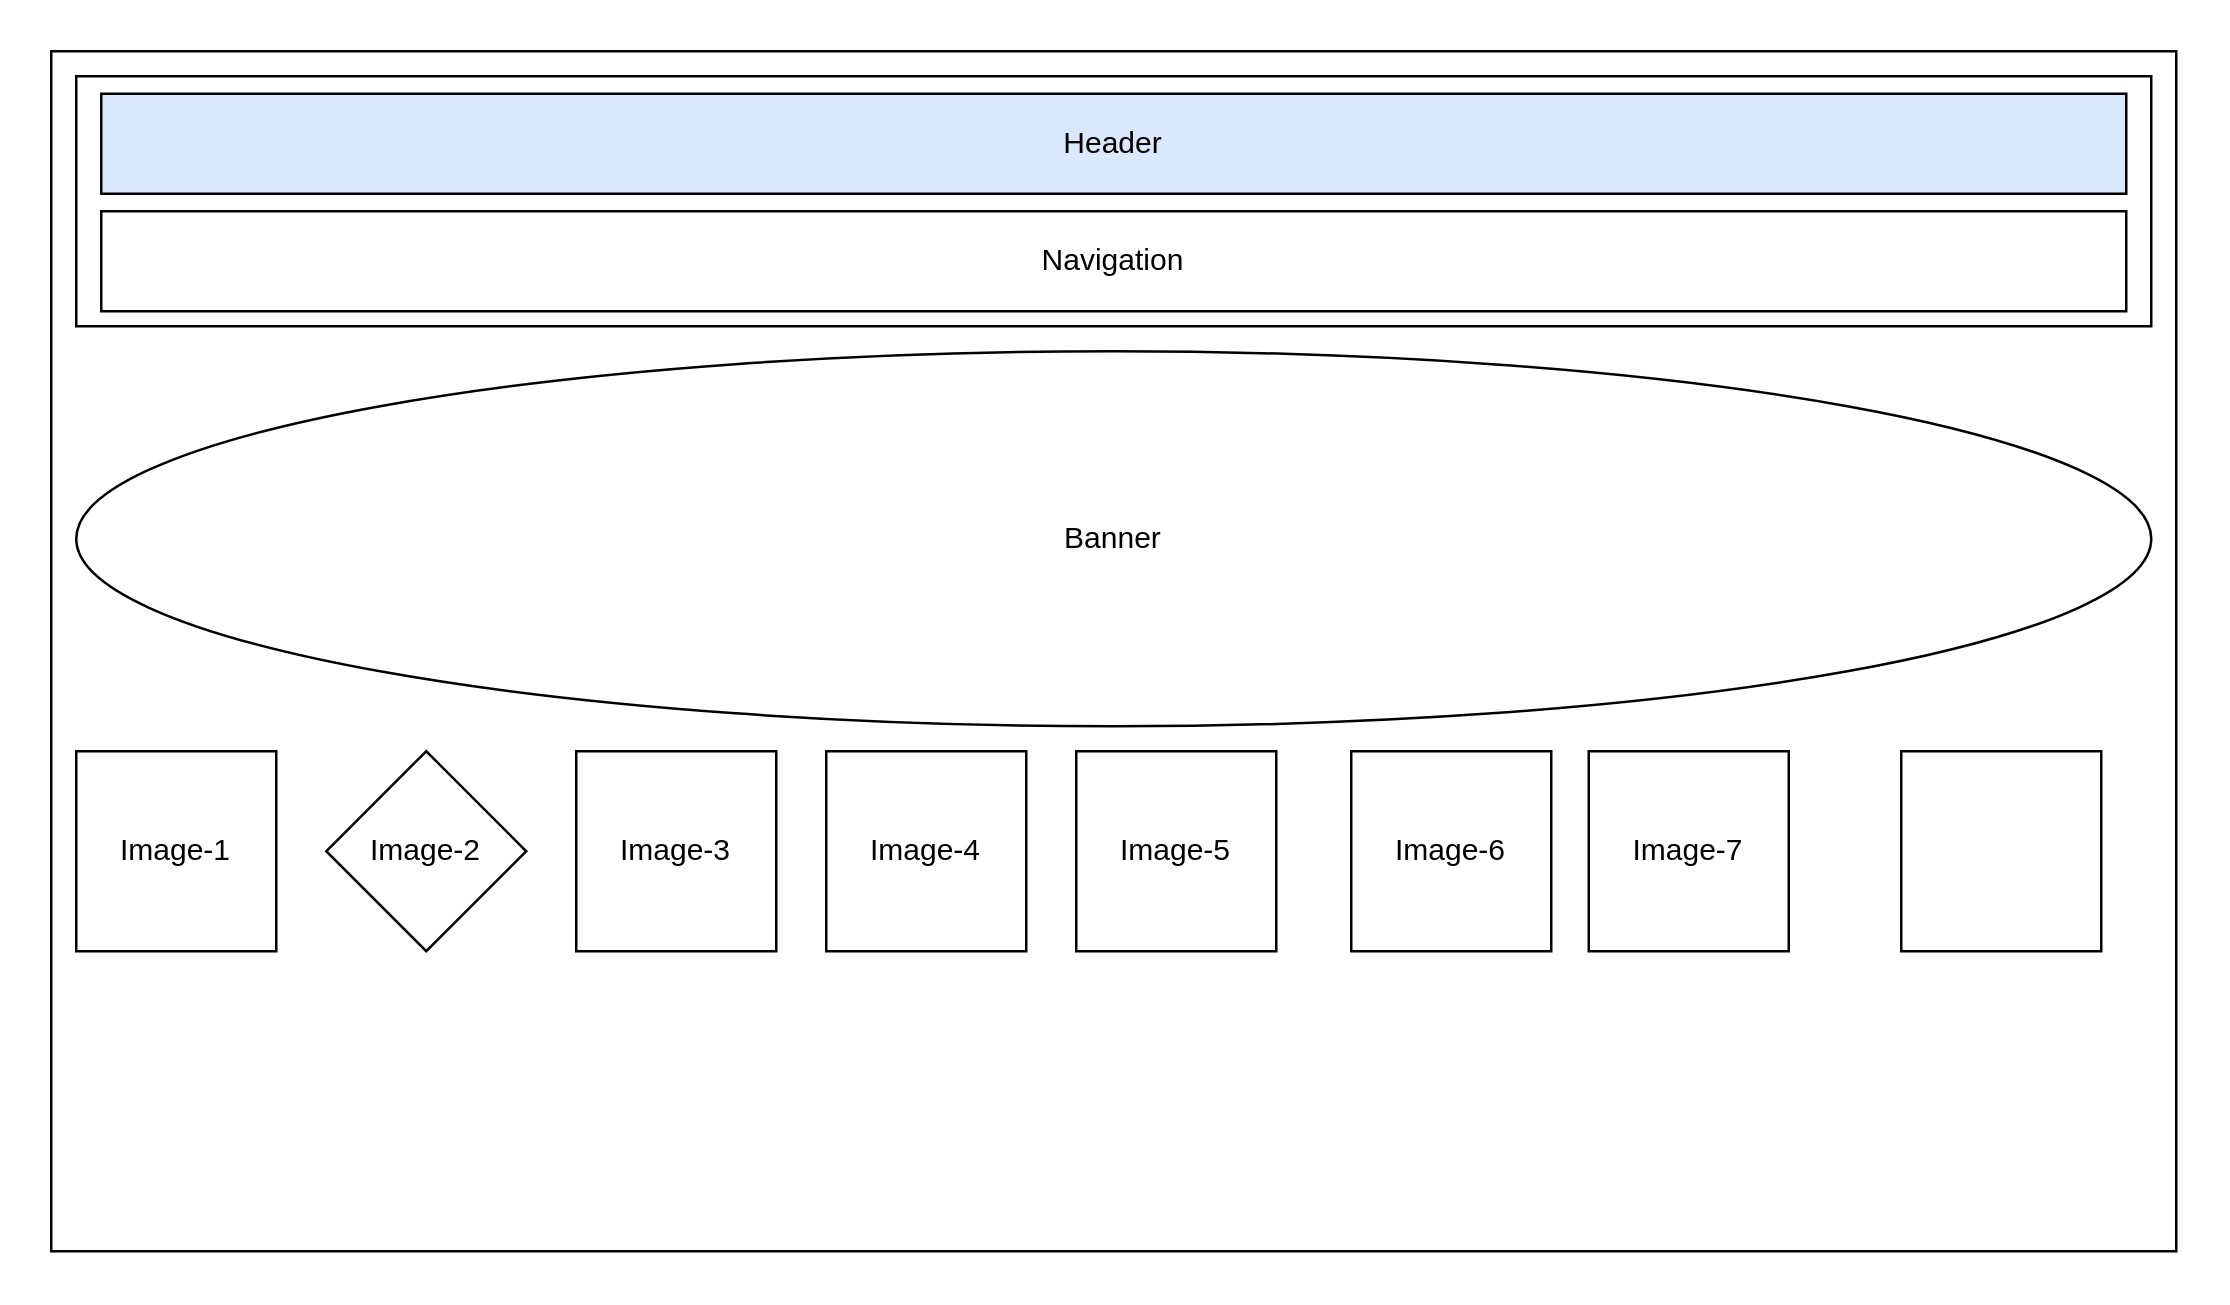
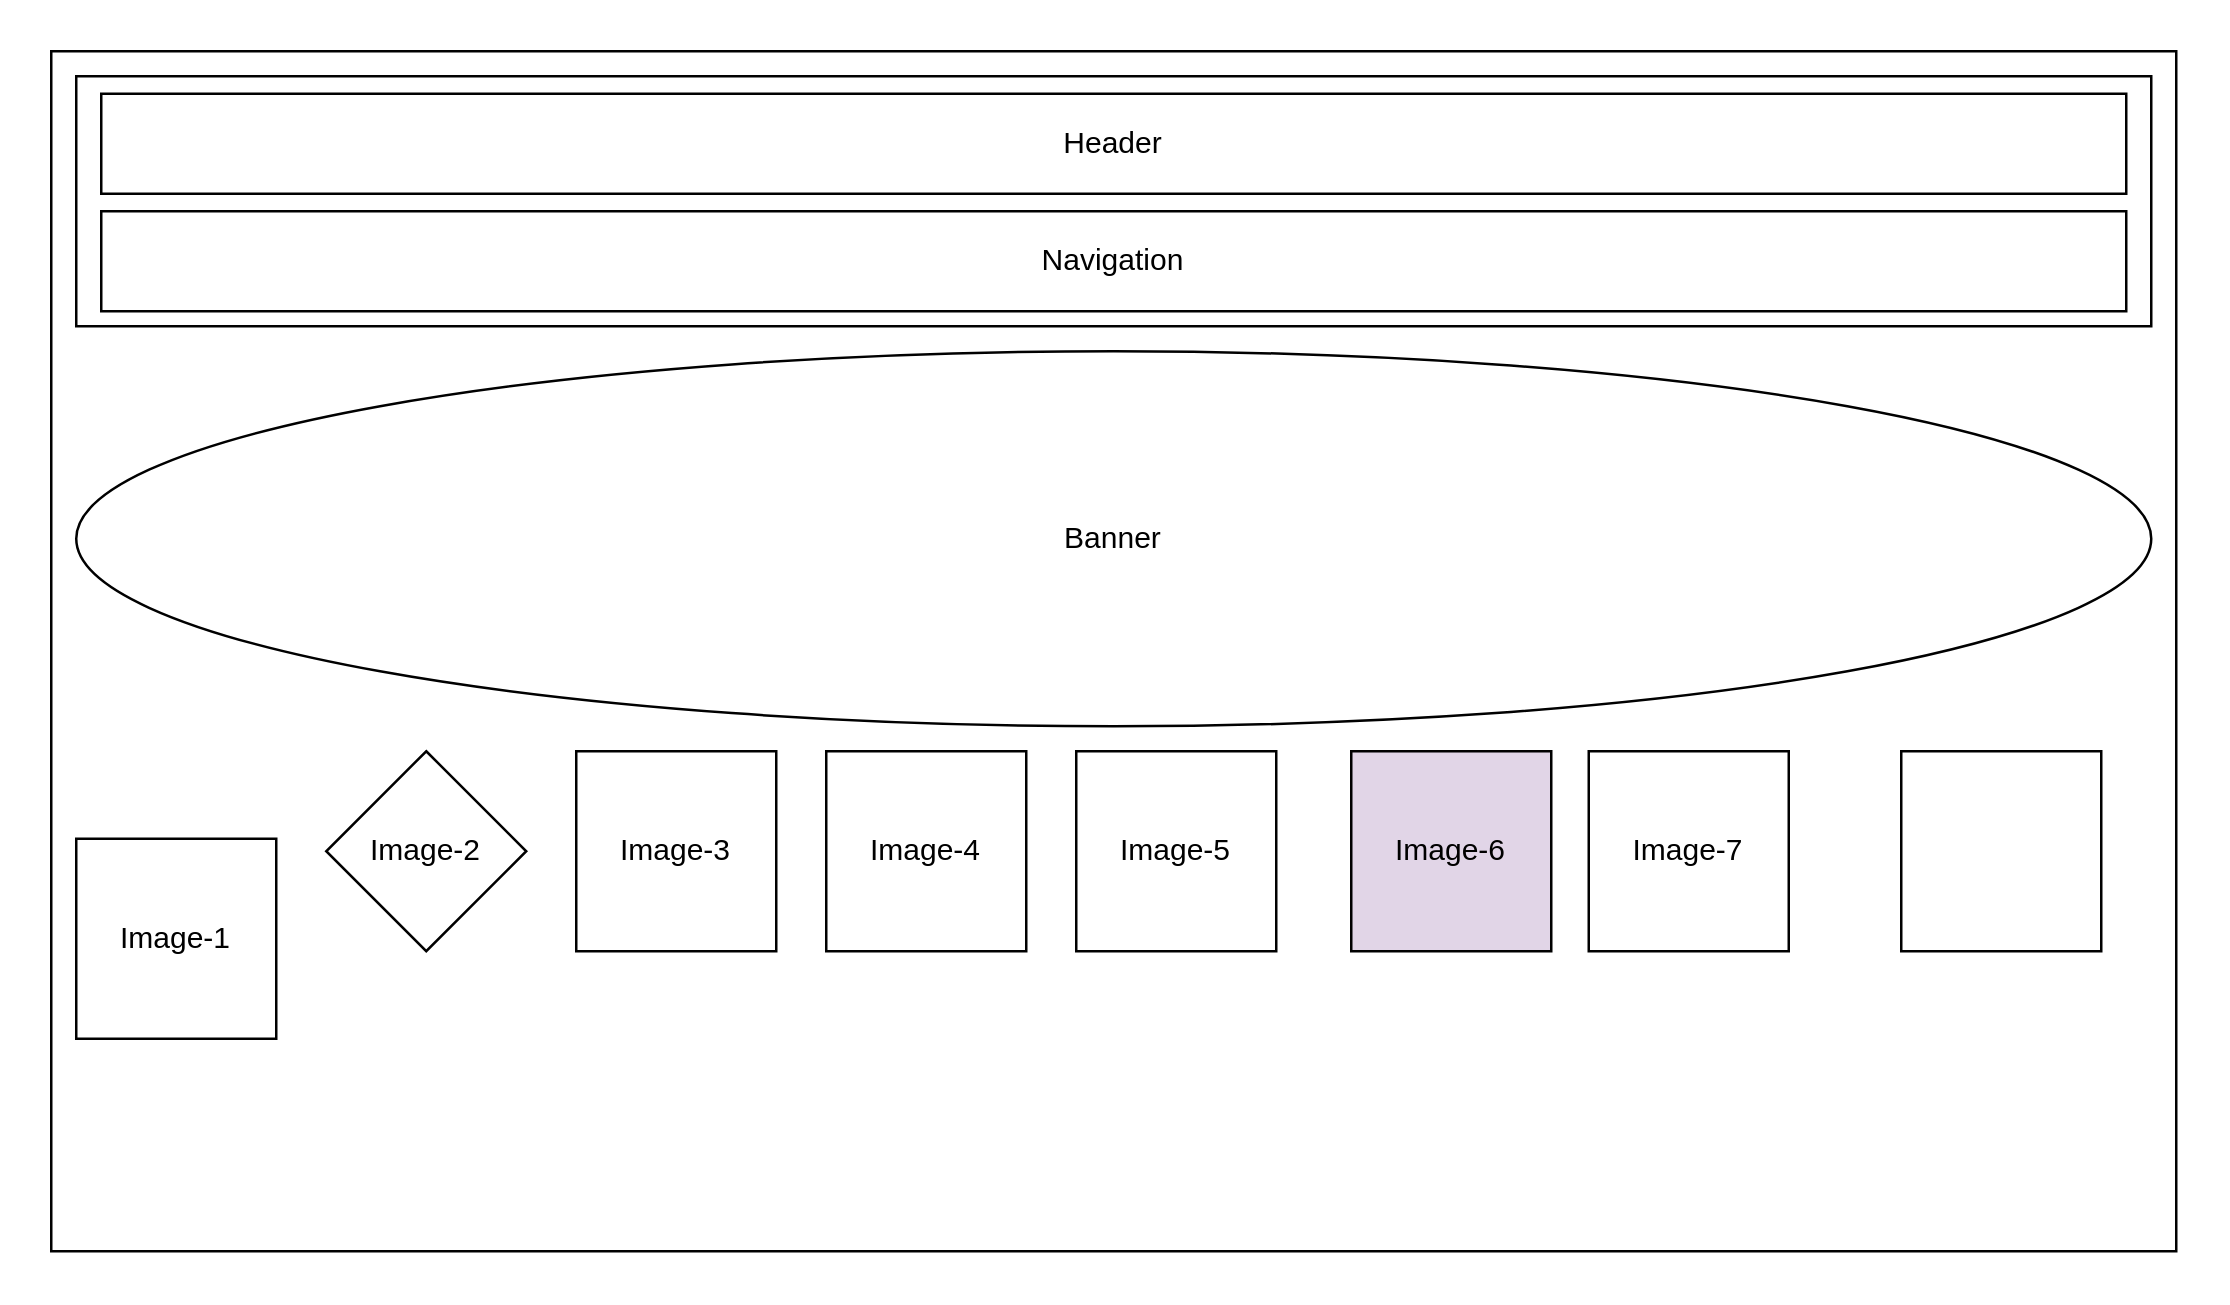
node "Header": fillcolor #dae8fc -> #ffffff
node "Image-1": moved (176, 851) -> (176, 939)
node "Image-6": fillcolor #ffffff -> #e1d5e7
